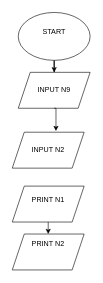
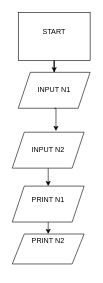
node "START": shape ellipse -> rectangle
node "INPUT N9": label "INPUT N9" -> "INPUT N1"
edge "INPUT N2" -> "PRINT N1": added
node "PRINT N2": size 72x36 -> 72x30
